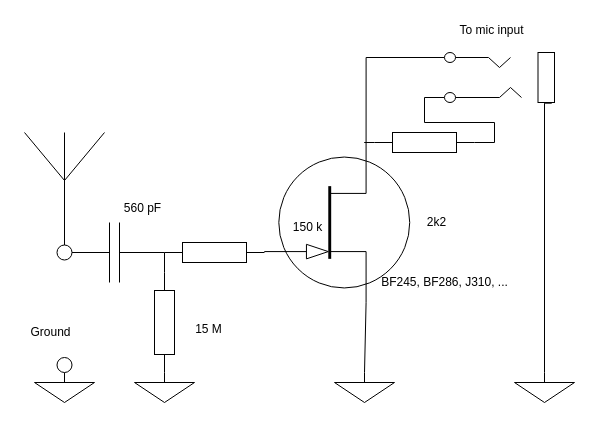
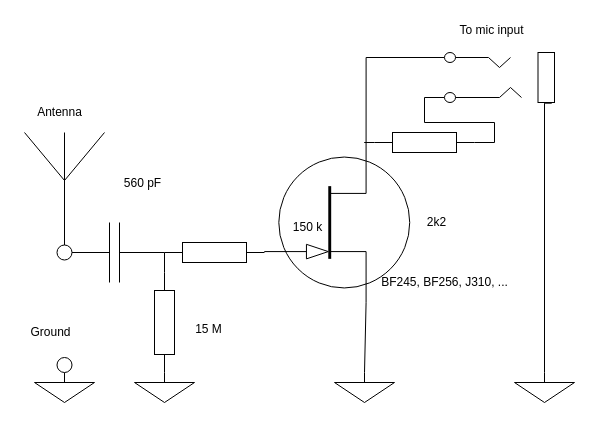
node "Antenna": added
node "560 pF": moved (143, 209) -> (143, 184)
node "BF245, BF286, J310, ...": label "BF245, BF286, J310, ..." -> "BF245, BF256, J310, ..."
